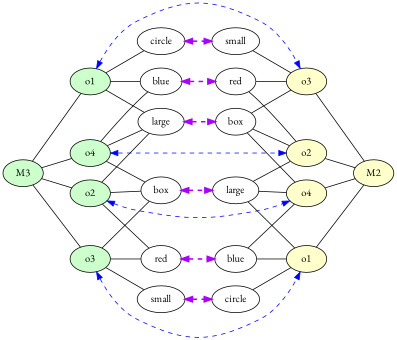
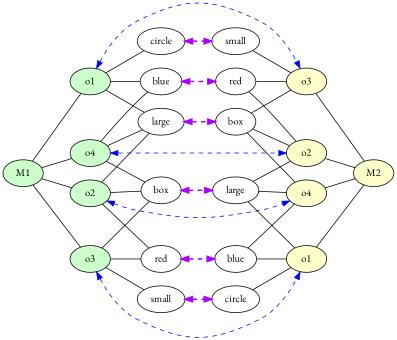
node "M3": label "M3" -> "M1"
